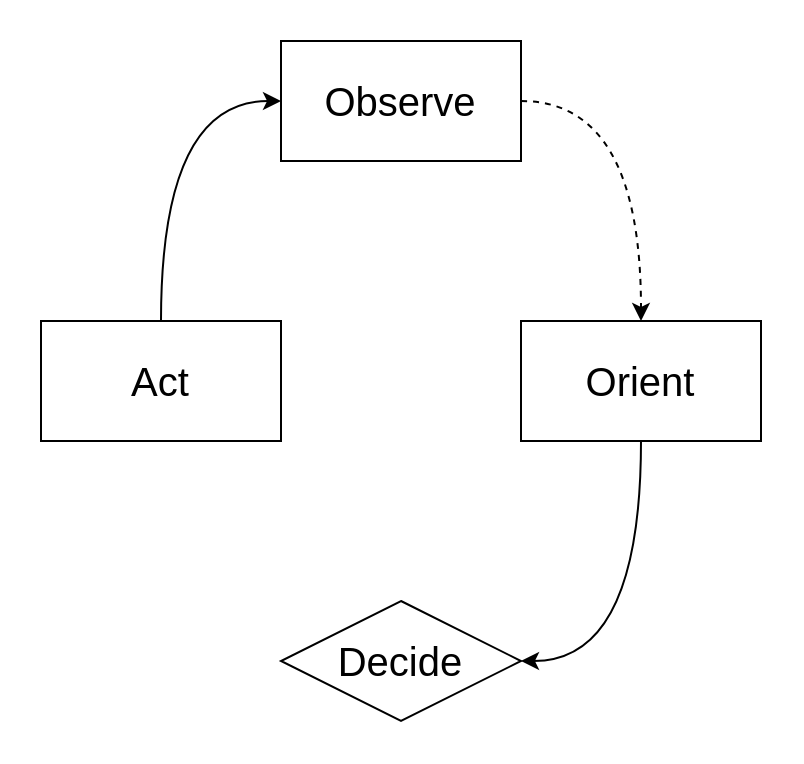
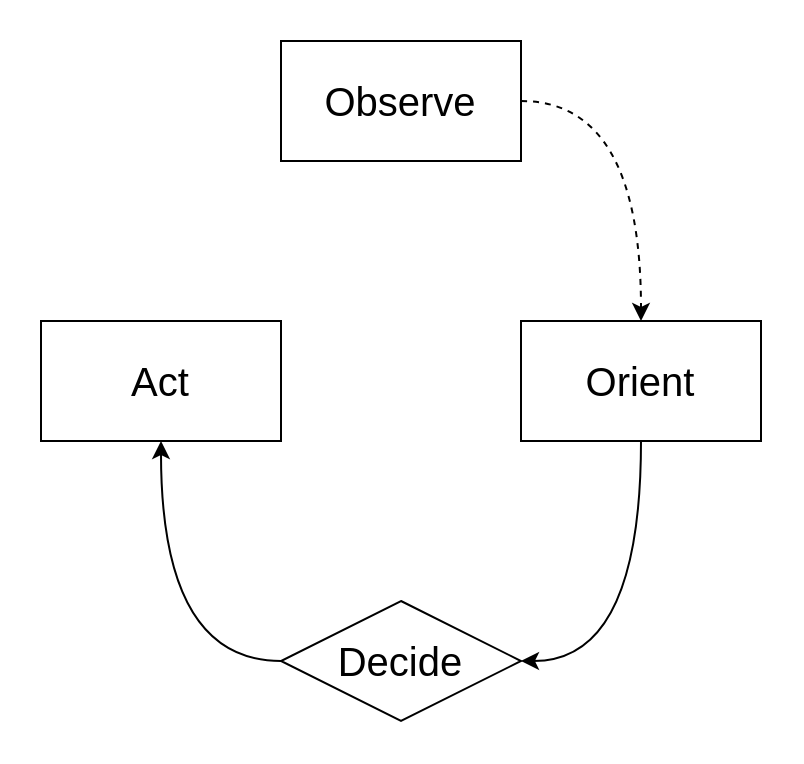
edge "Act" -> "Observe": removed
edge "Decide" -> "Act": added
